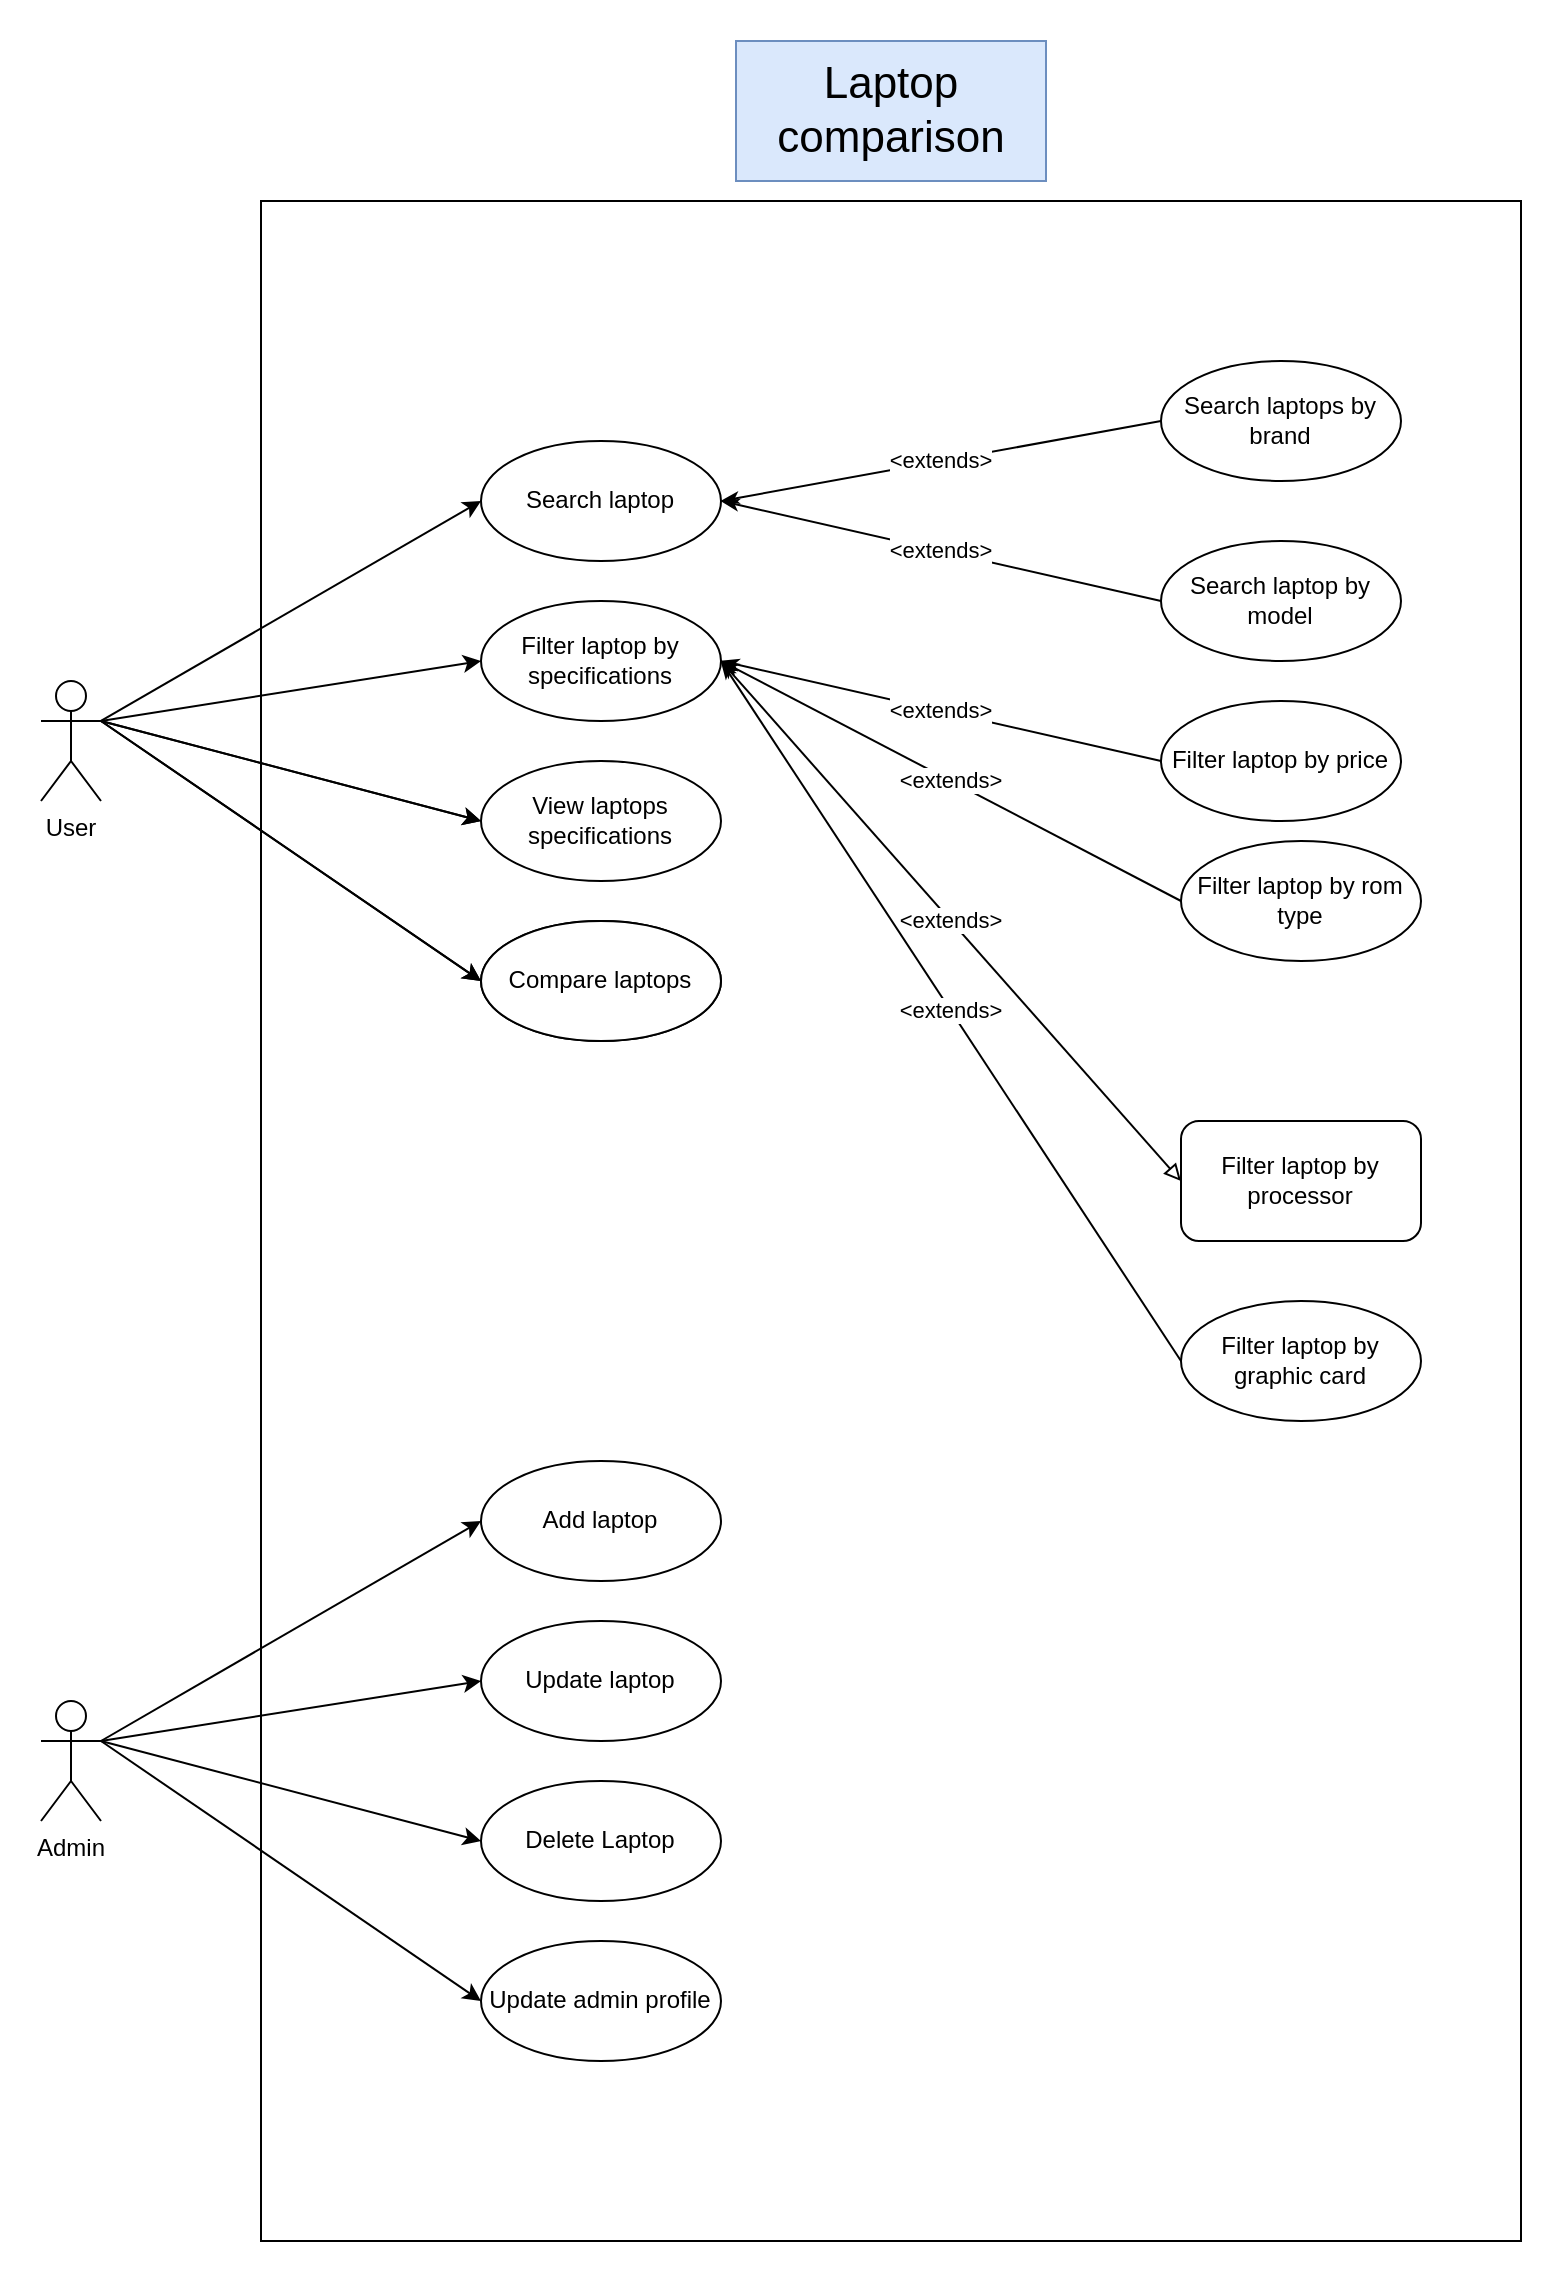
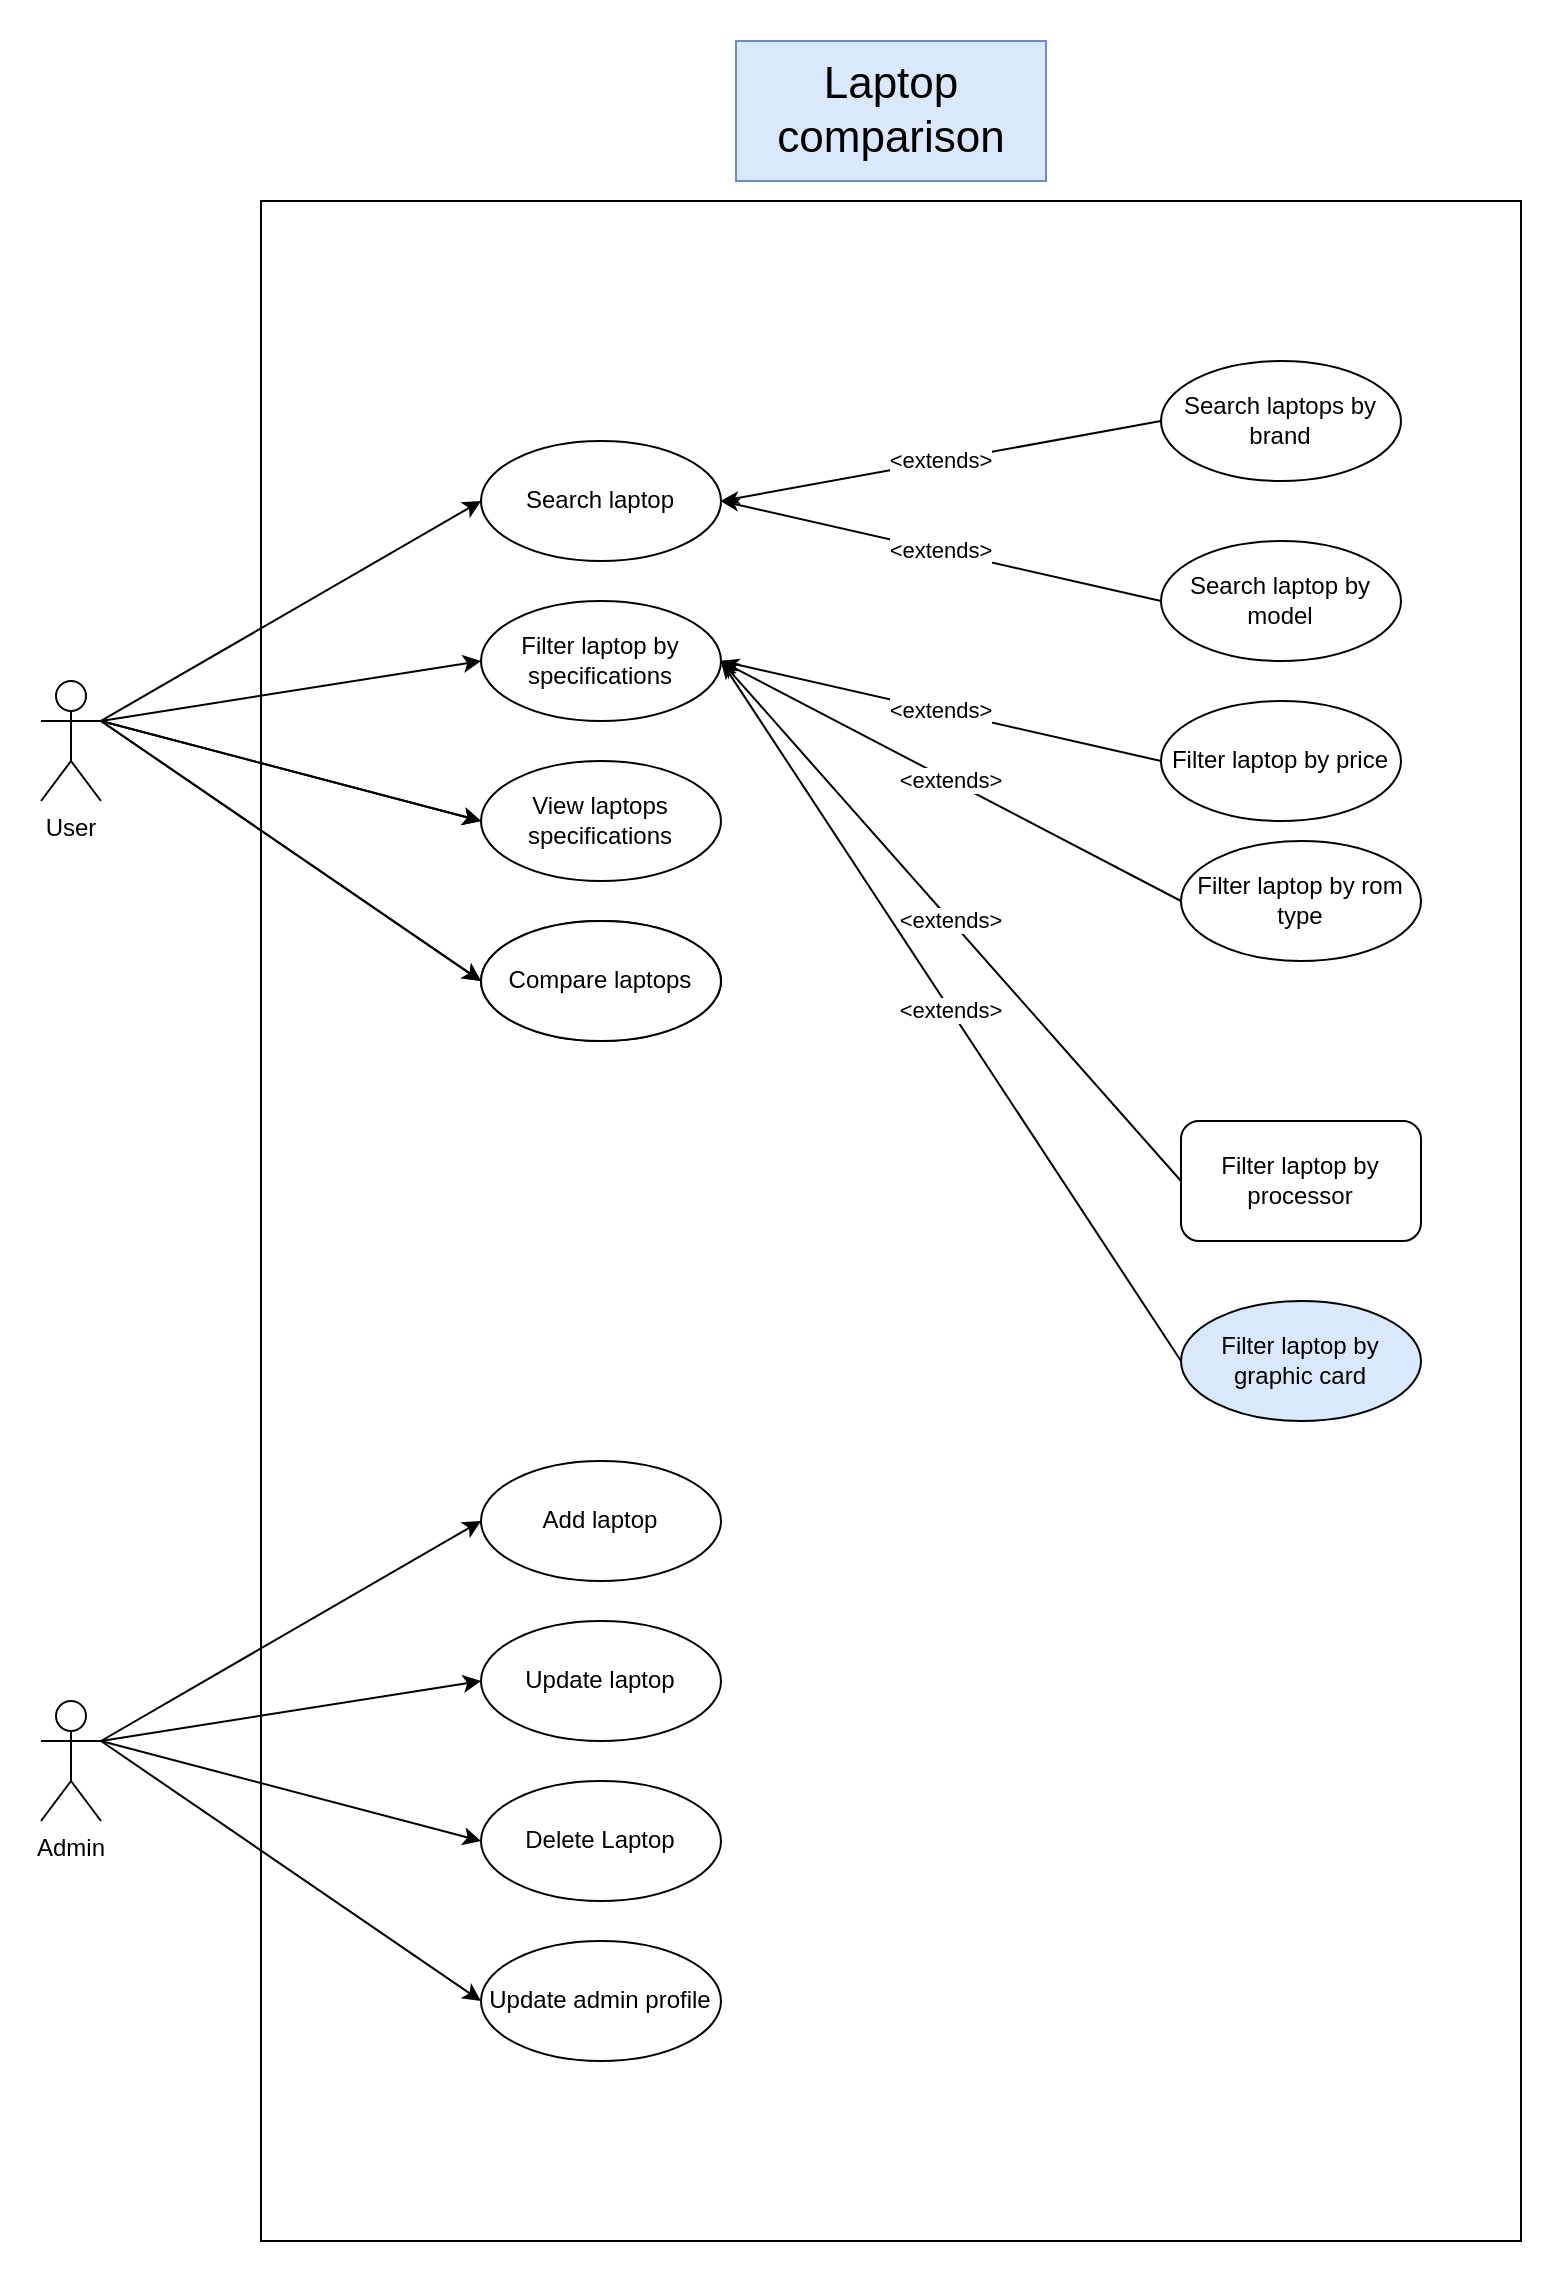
edge "Filter laptop by specifications" -- "Filter laptop by processor": arrowhead block -> none
node "Filter laptop by graphic card": fillcolor #ffffff -> #dae8fc
